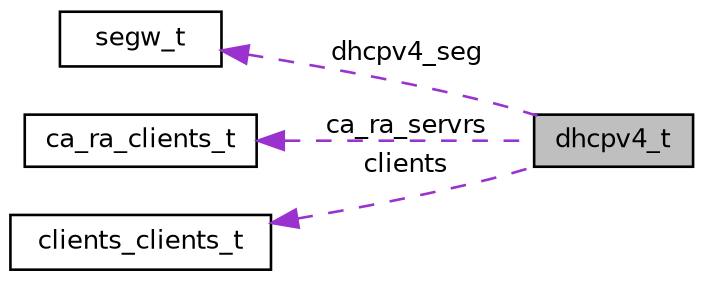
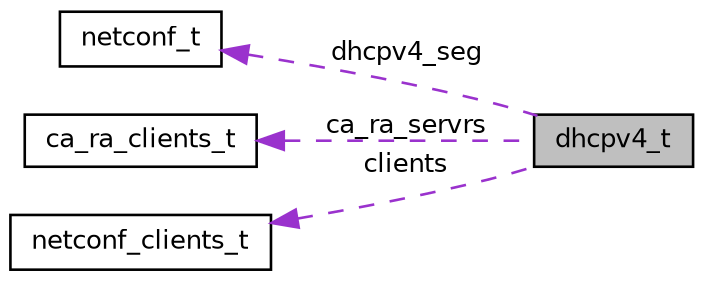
node "segw_t": label "segw_t" -> "netconf_t"
node "clients_clients_t": label "clients_clients_t" -> "netconf_clients_t"
